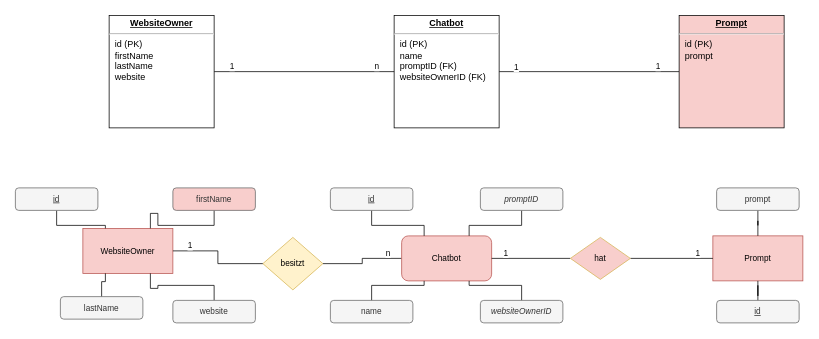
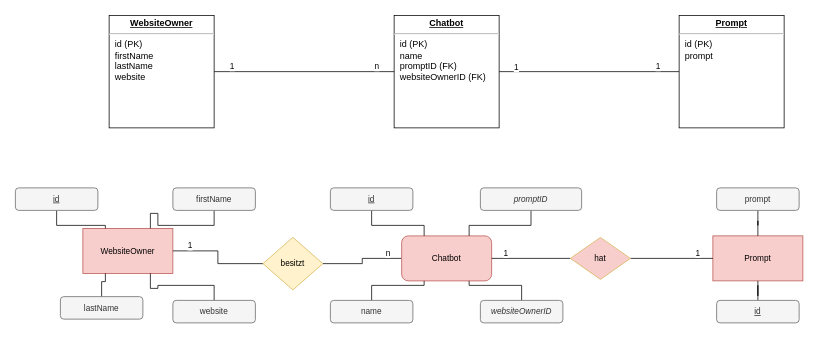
node "Prompt id (PK) prompt": fillcolor #f8cecc -> #ffffff
node "firstName": fillcolor #f8cecc -> #f5f5f5
node "promptID": size 83x23 -> 101x23
